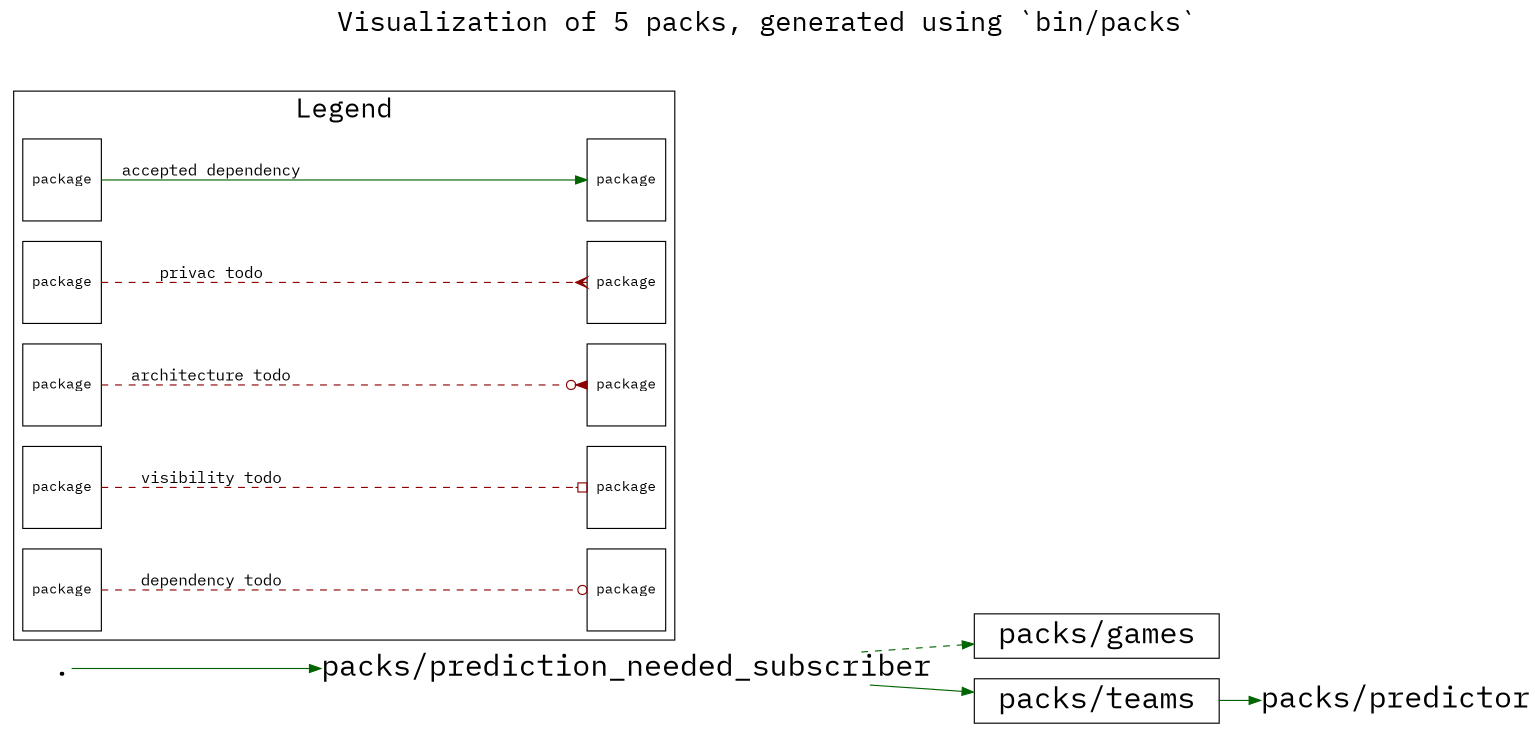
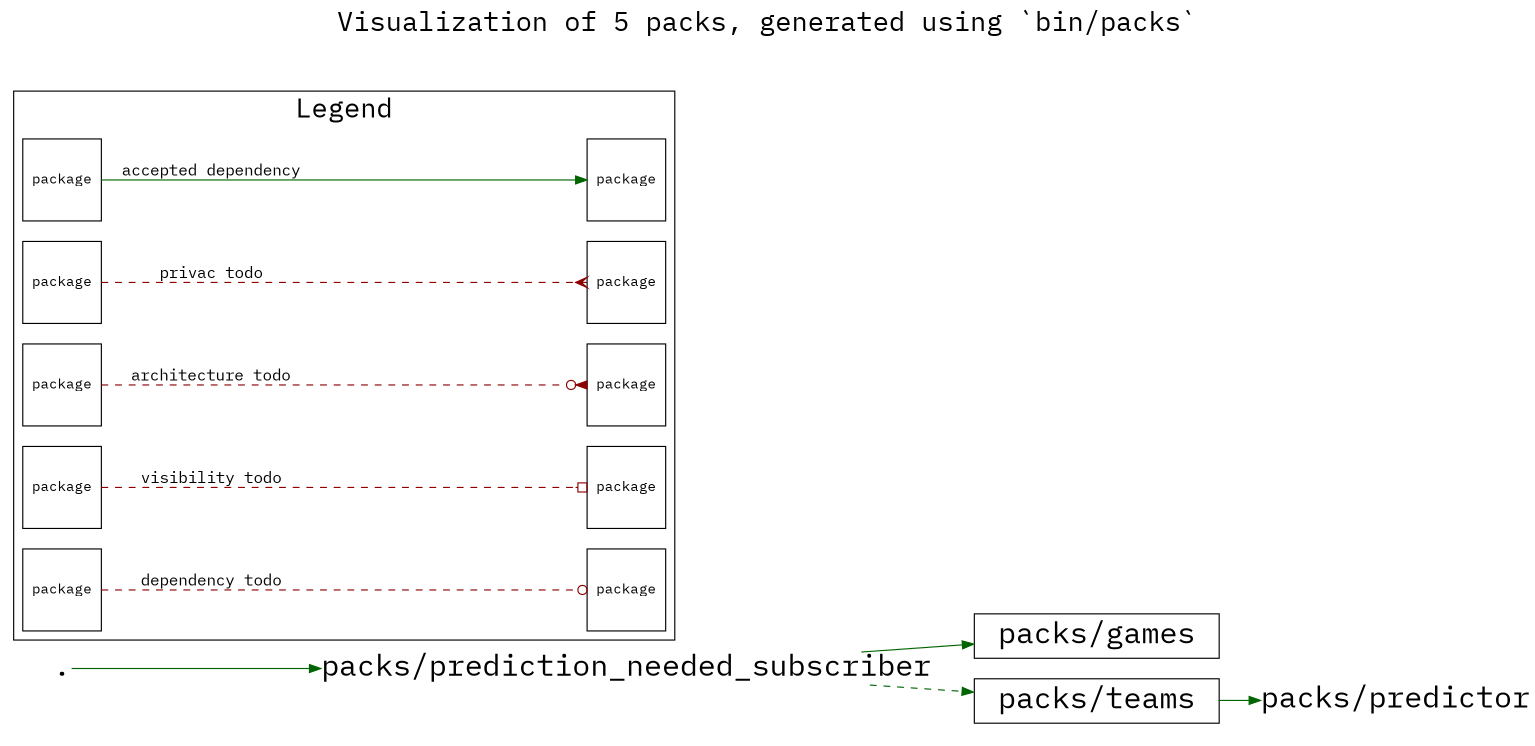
edge "packs/prediction_needed_subscriber" -> "packs/games": style dashed -> solid
edge "packs/prediction_needed_subscriber" -> "packs/teams": style solid -> dashed
